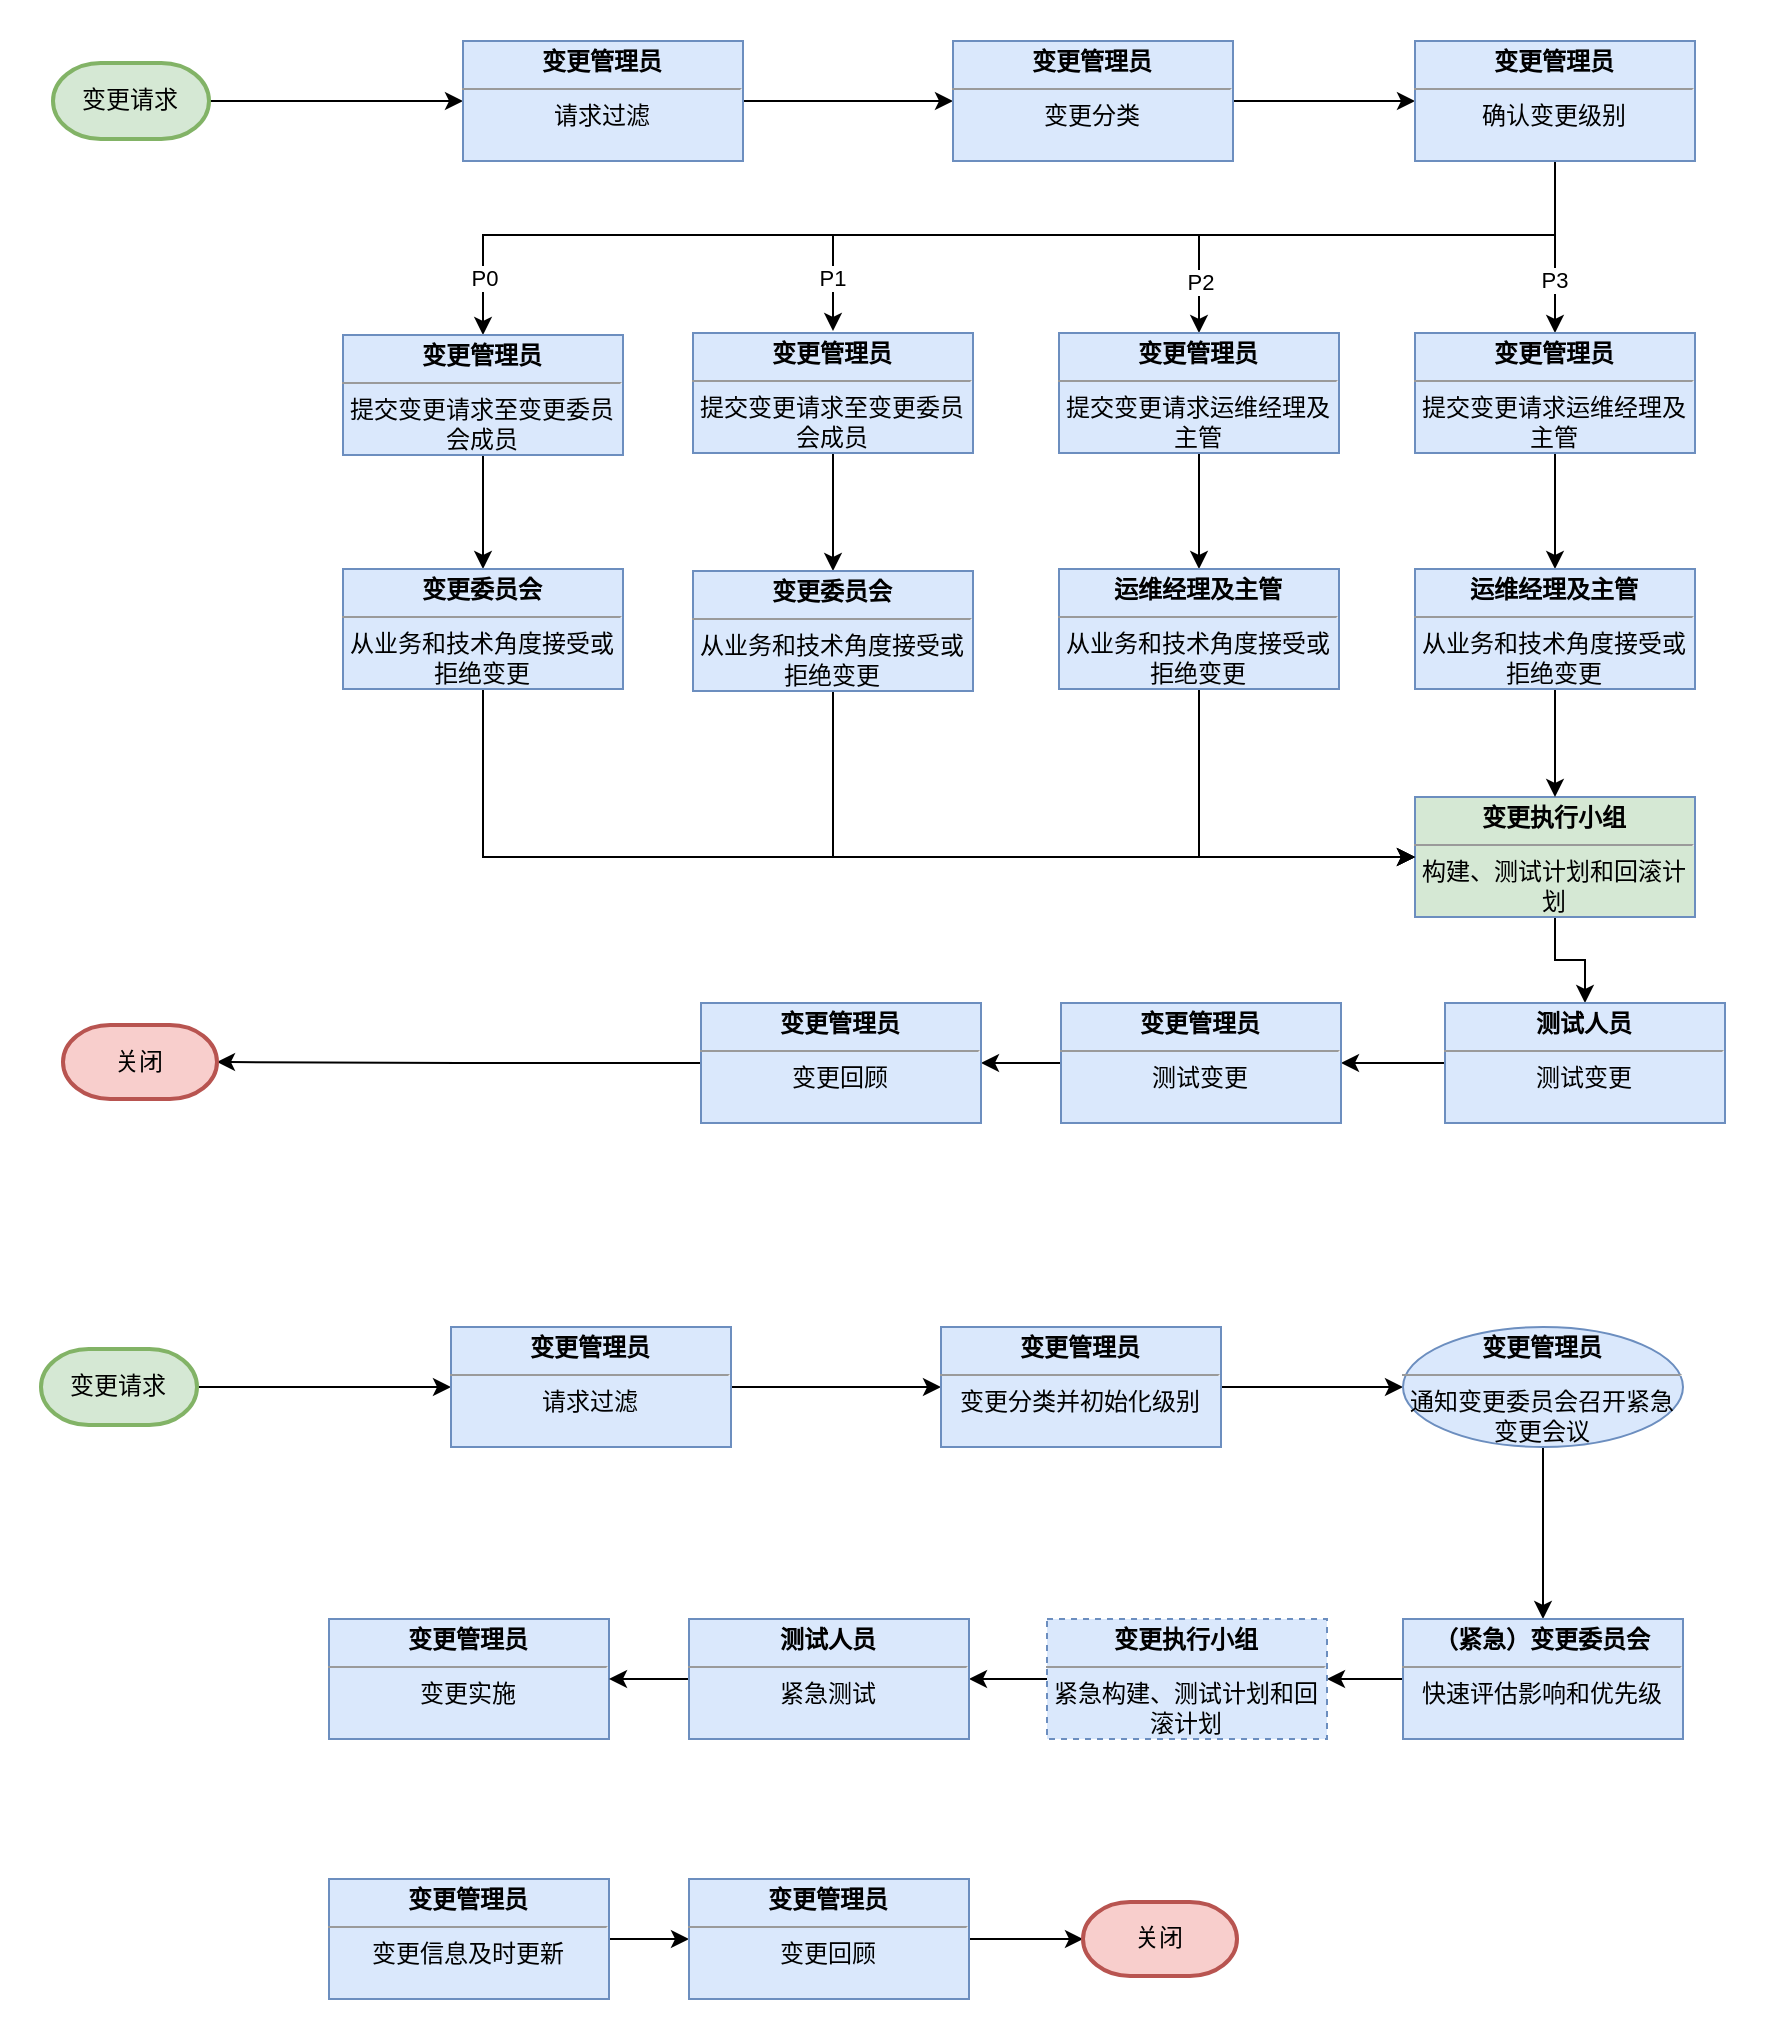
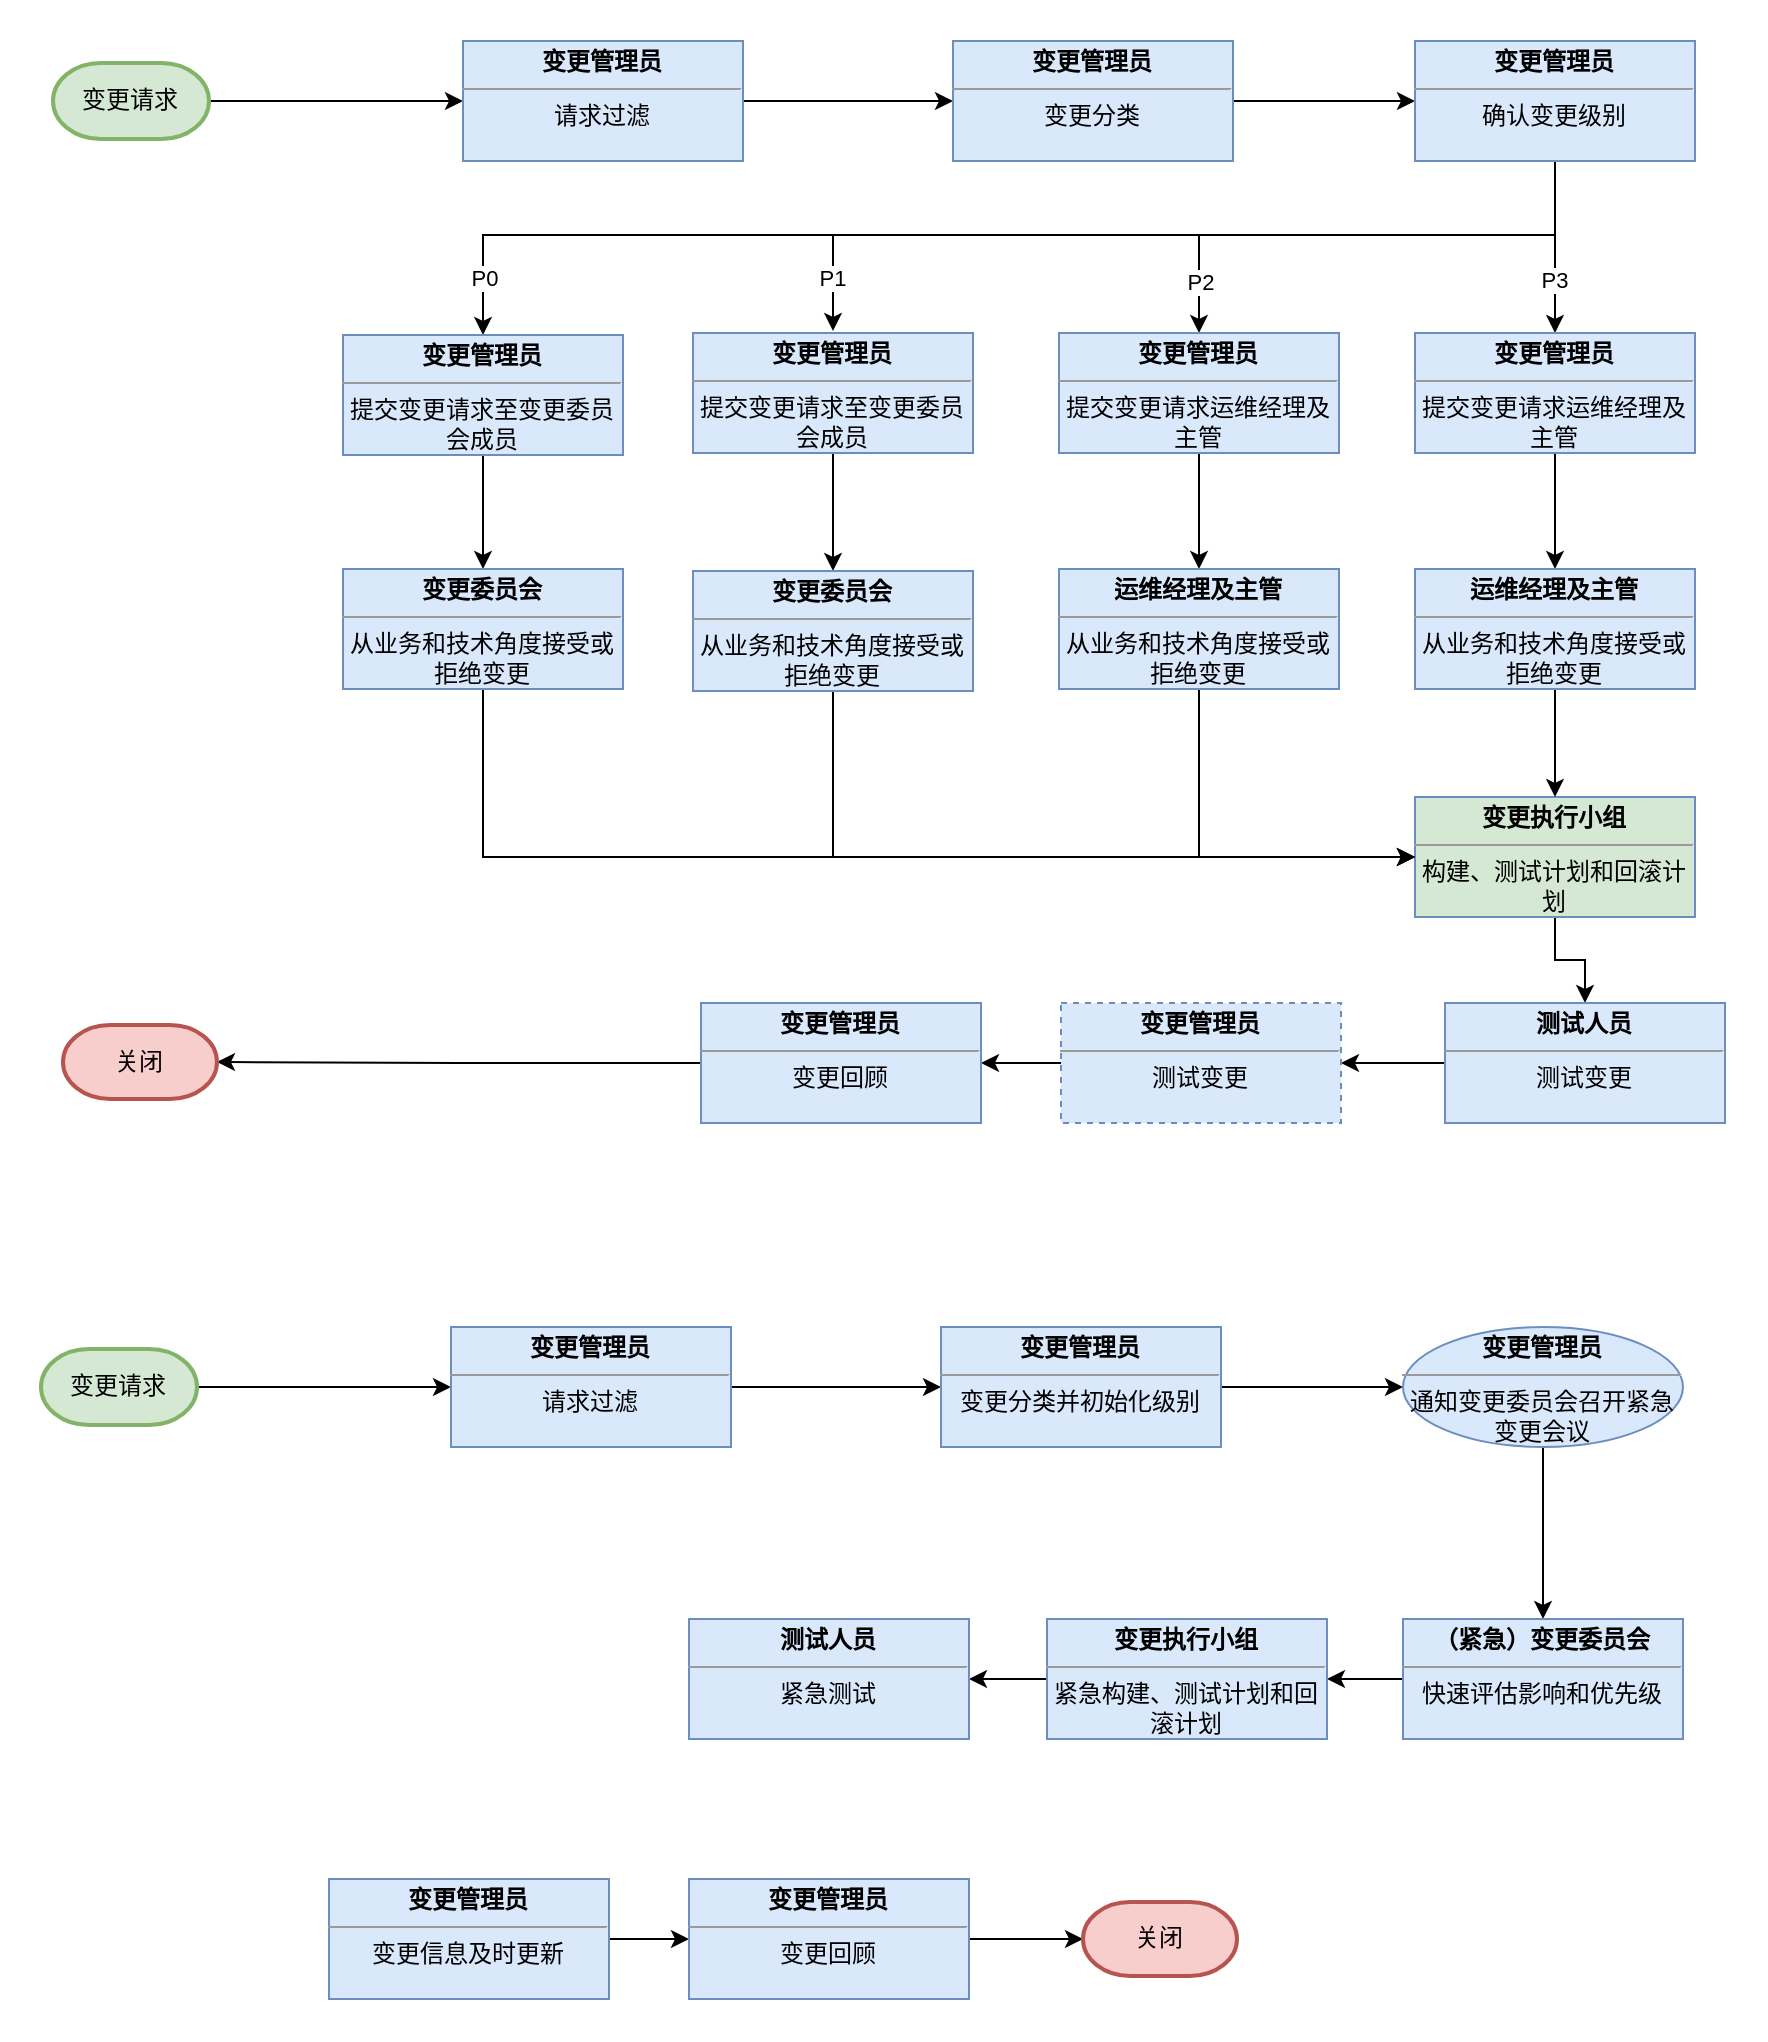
node "变更管理员 测试变更": style solid -> dashed
node "变更管理员 变更实施": removed
edge "测试人员 紧急测试" -> "变更管理员 变更实施": removed
node "变更执行小组 紧急构建、测试计划和回滚计划": style dashed -> solid
